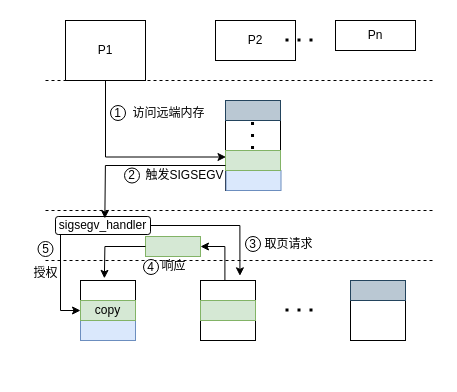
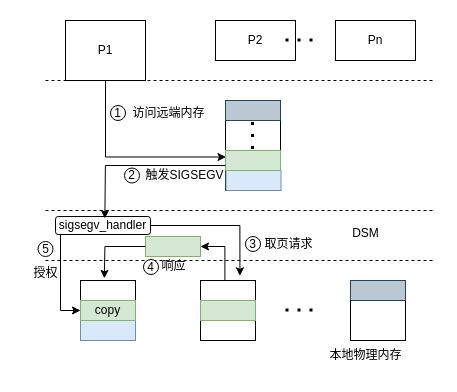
node "Pn": size 80x30 -> 80x40
node "DSM": added
node "本地物理内存": added
